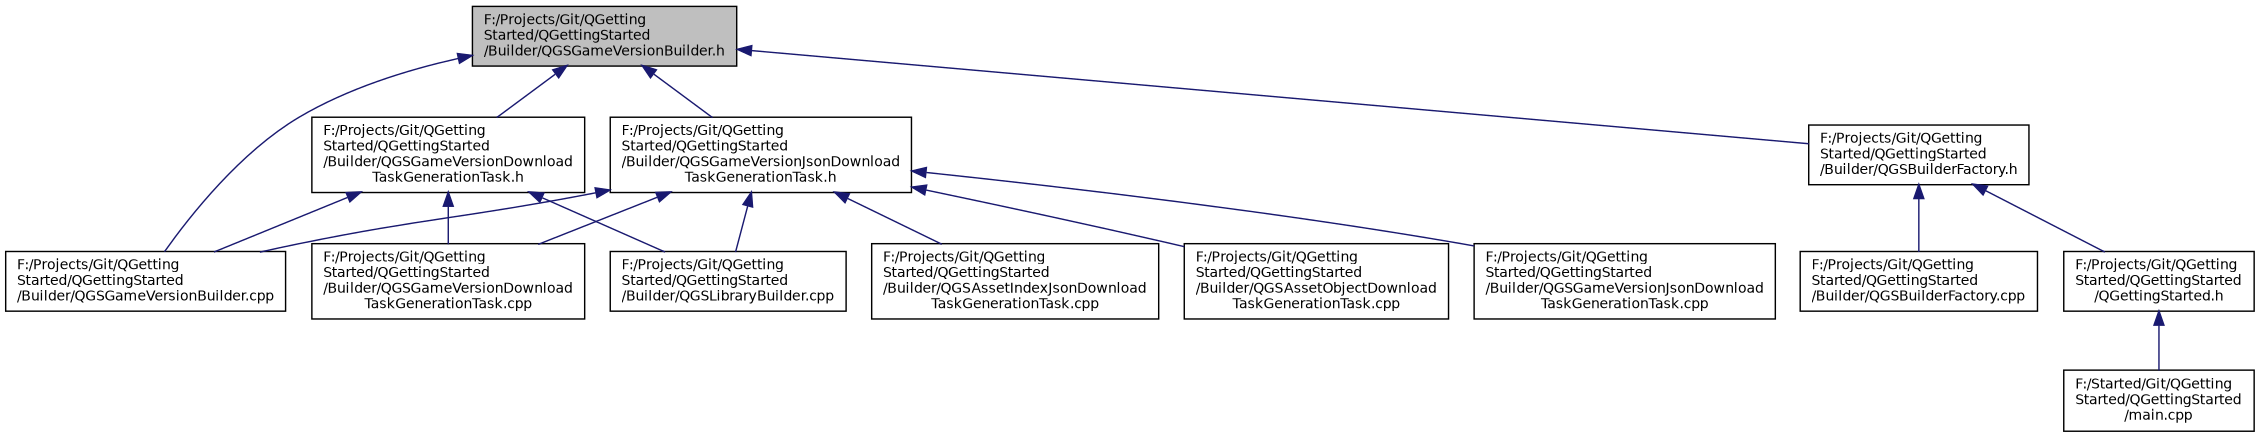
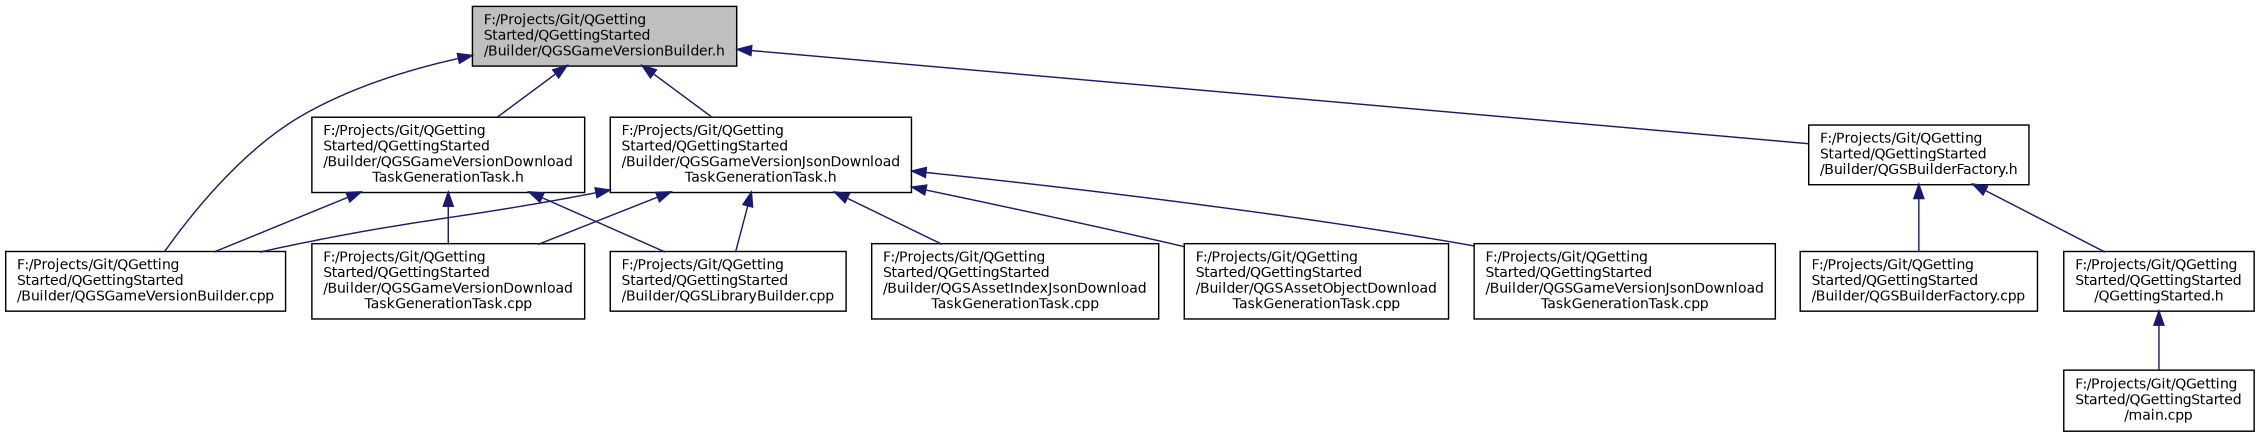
node "F:/Started/Git/QGetting Started/QGettingStarted /main.cpp": label "F:/Started/Git/QGetting Started/QGettingStarted /main.cpp" -> "F:/Projects/Git/QGetting Started/QGettingStarted /main.cpp"
